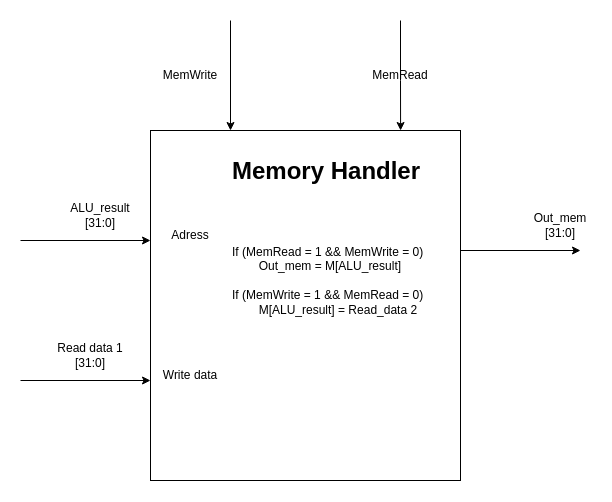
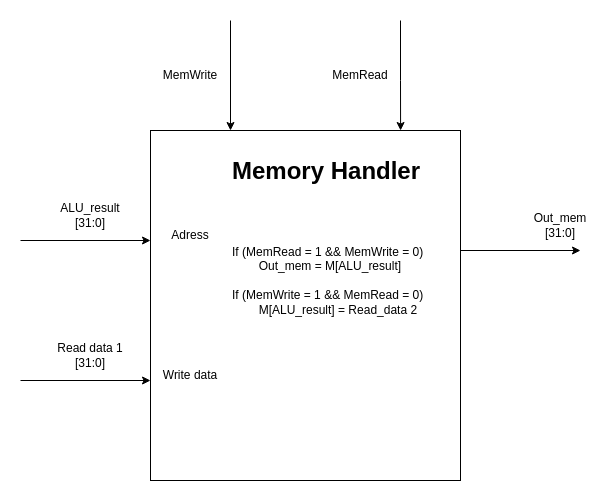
node "MemRead": moved (401, 76) -> (361, 76)
node "ALU_result [31:0]": moved (101, 216) -> (91, 216)
